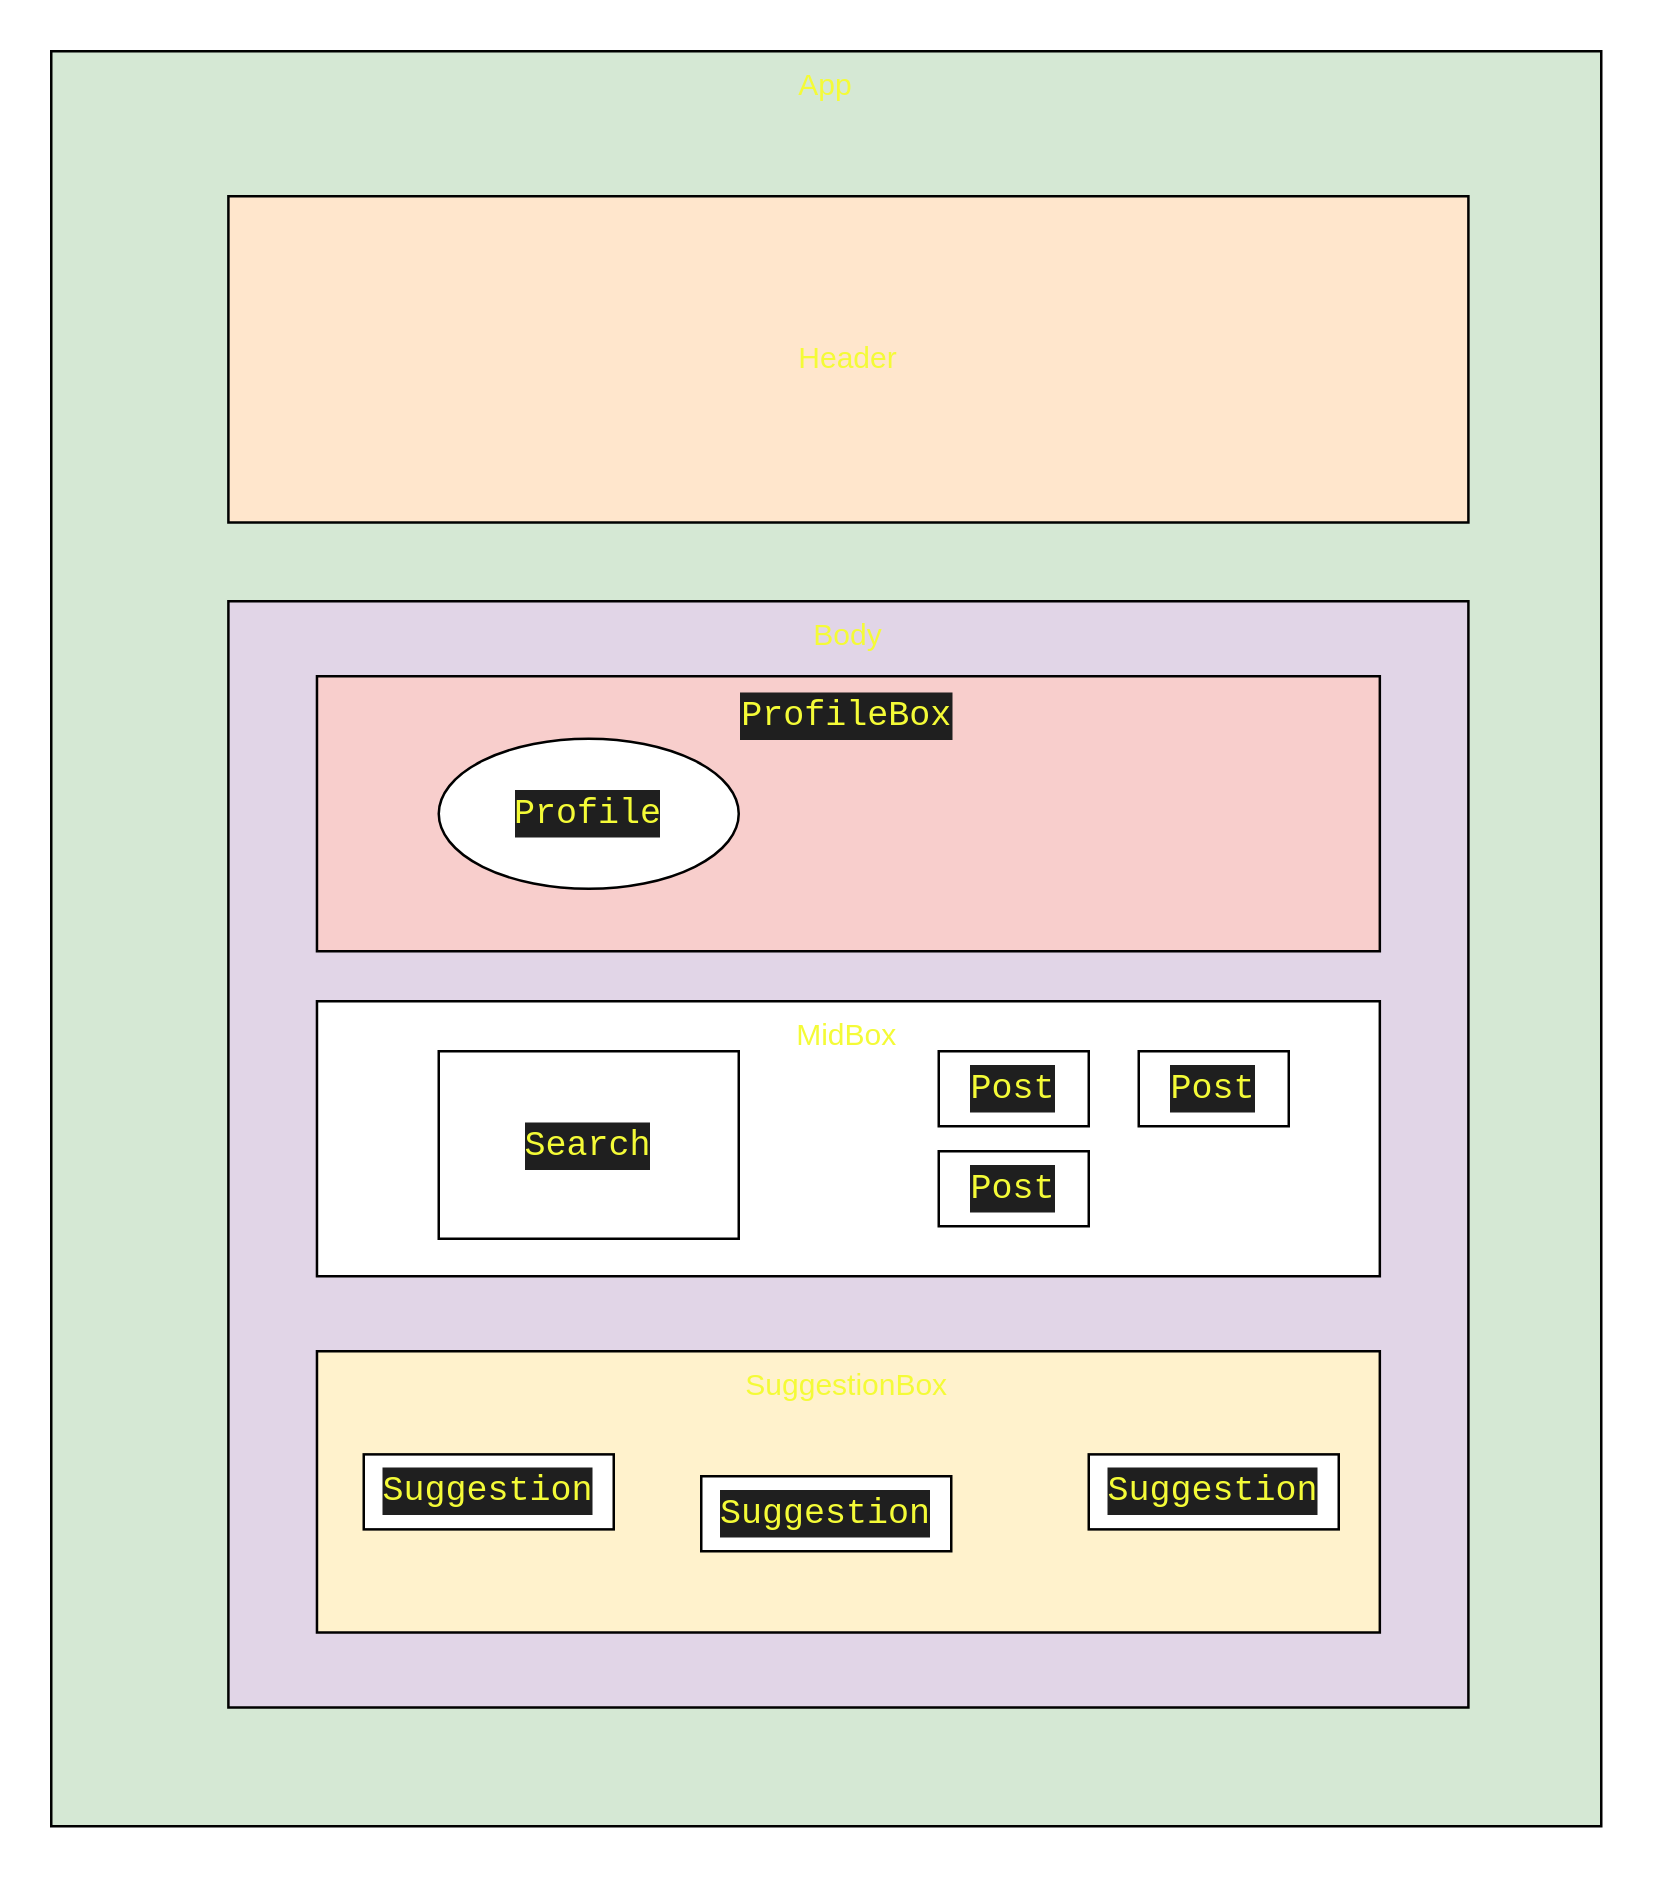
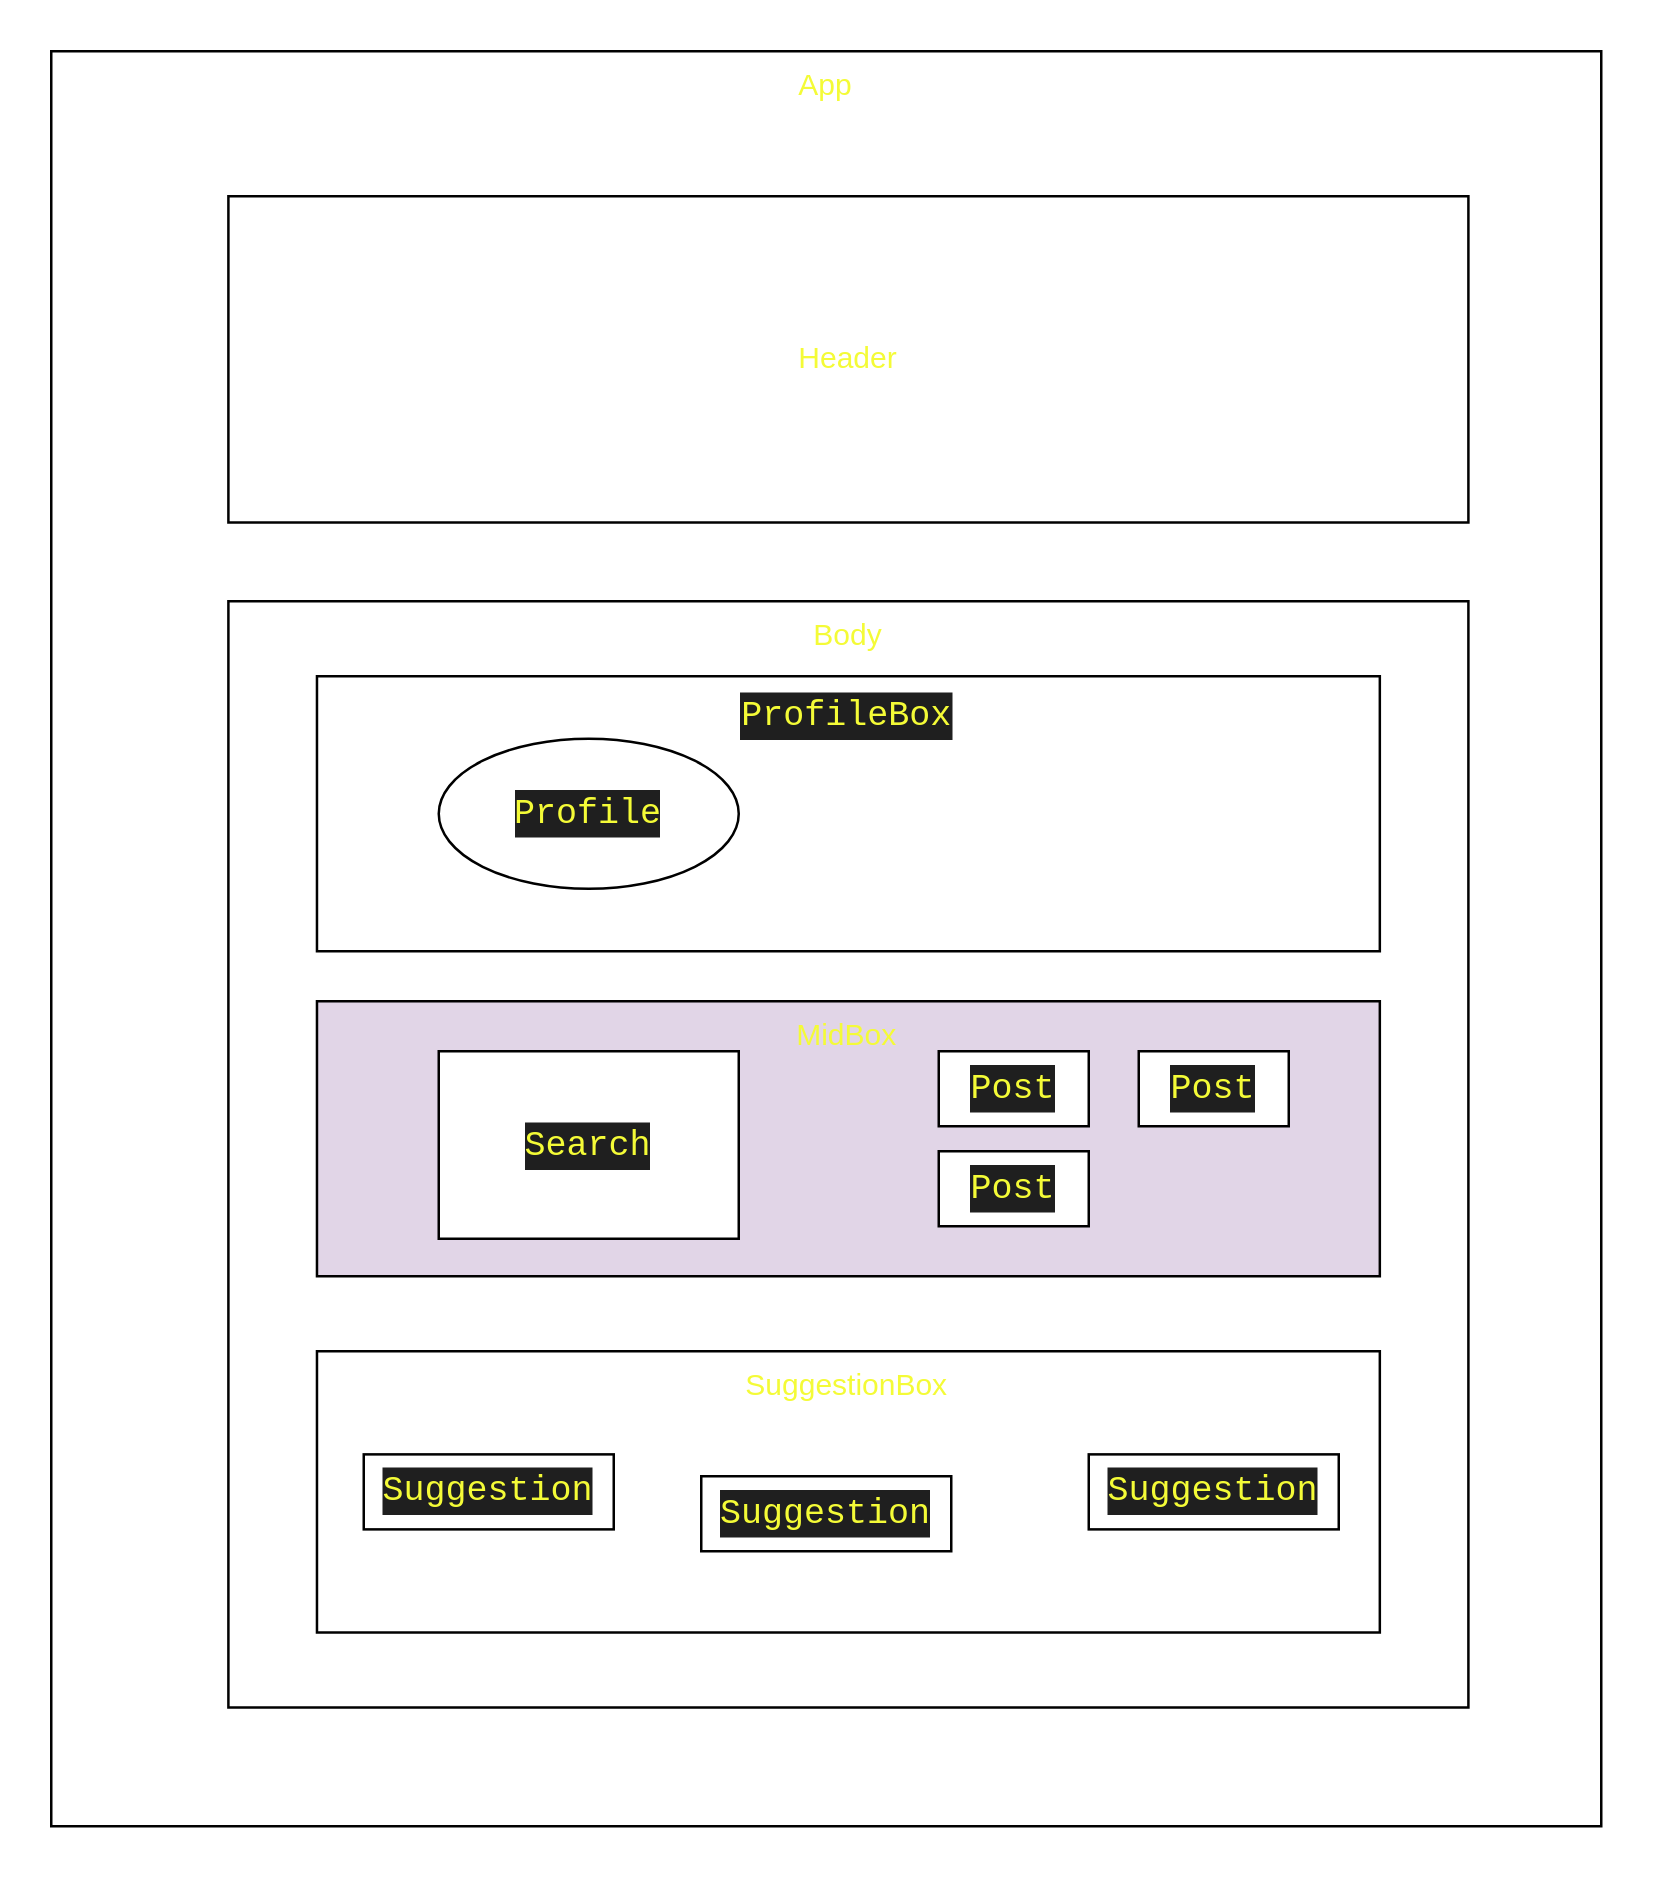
node "App": fillcolor #d5e8d4 -> #ffffff
node "Header": fillcolor #ffe6cc -> #ffffff
node "Body": fillcolor #e1d5e7 -> #ffffff
node "ProfileBox": fillcolor #f8cecc -> #ffffff
node "MidBox": fillcolor #ffffff -> #e1d5e7
node "SuggestionBox": fillcolor #fff2cc -> #ffffff
